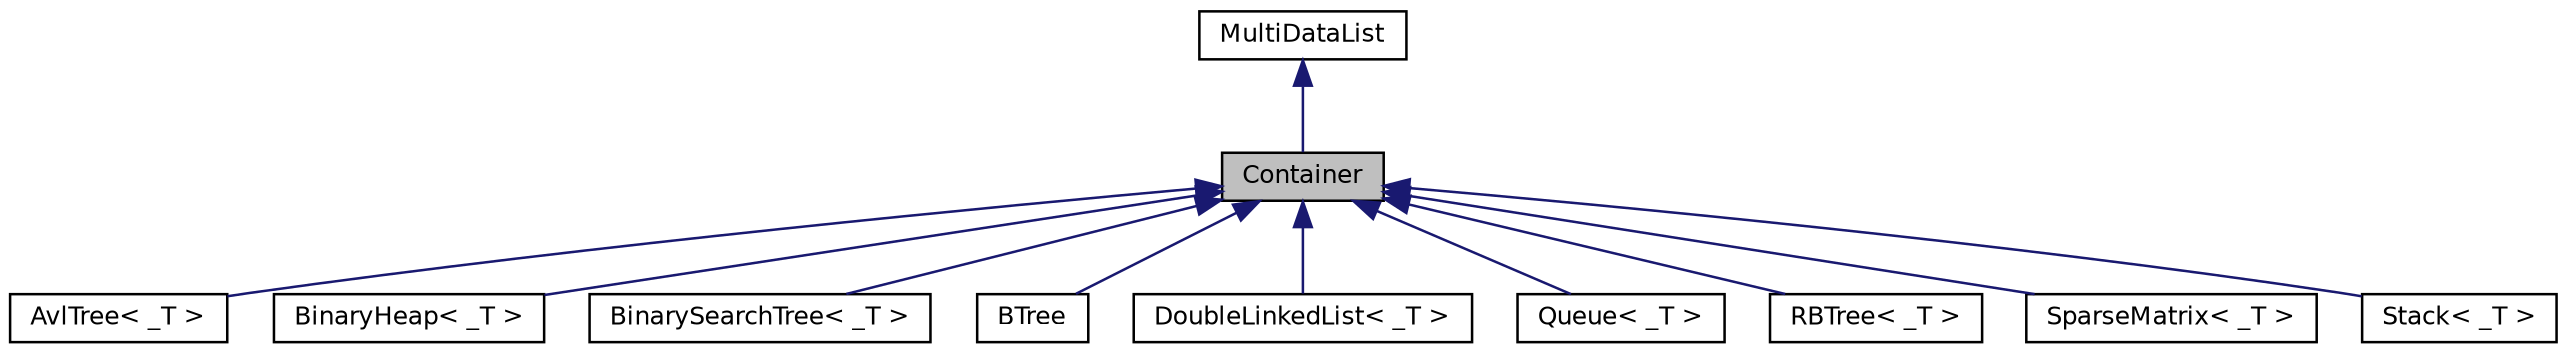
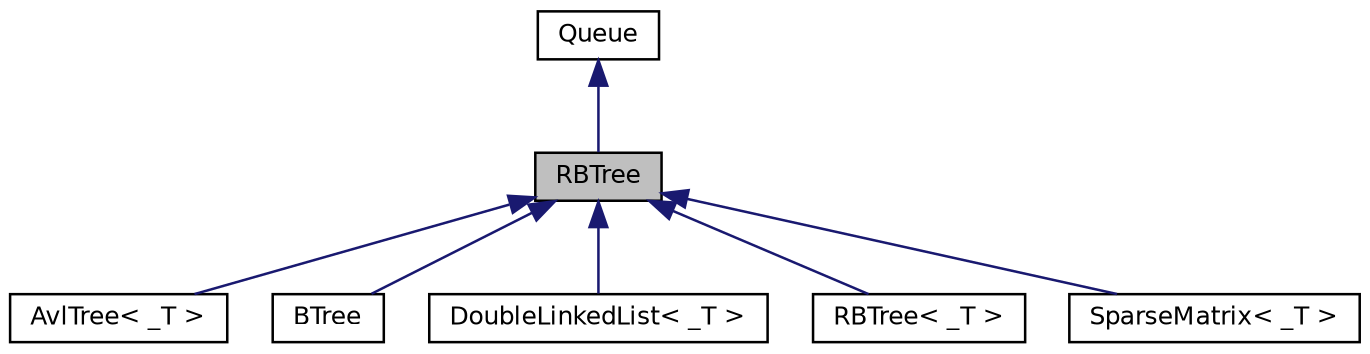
node "MultiDataList": label "MultiDataList" -> "Queue"
node "Container": label "Container" -> "RBTree"
node "BinaryHeap< _T >": removed
node "BinarySearchTree< _T >": removed
node "Queue< _T >": removed
node "Stack< _T >": removed
